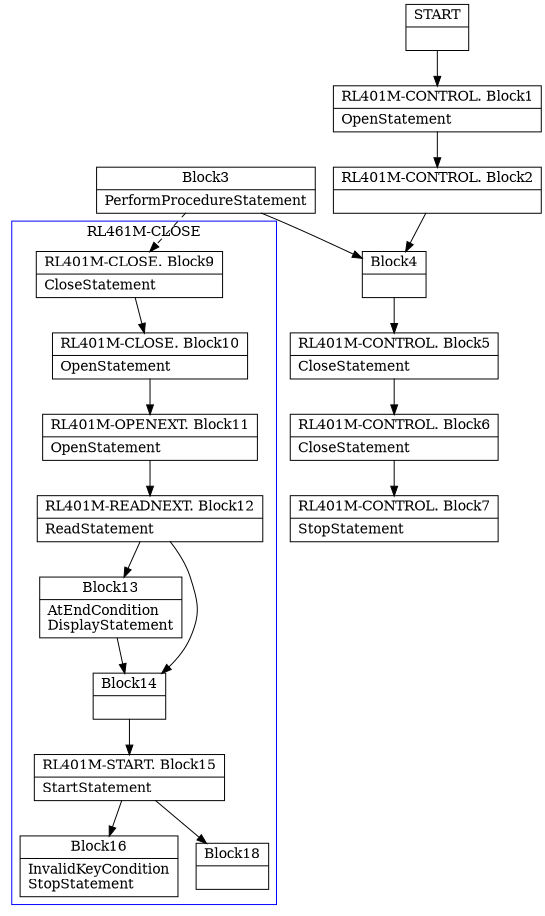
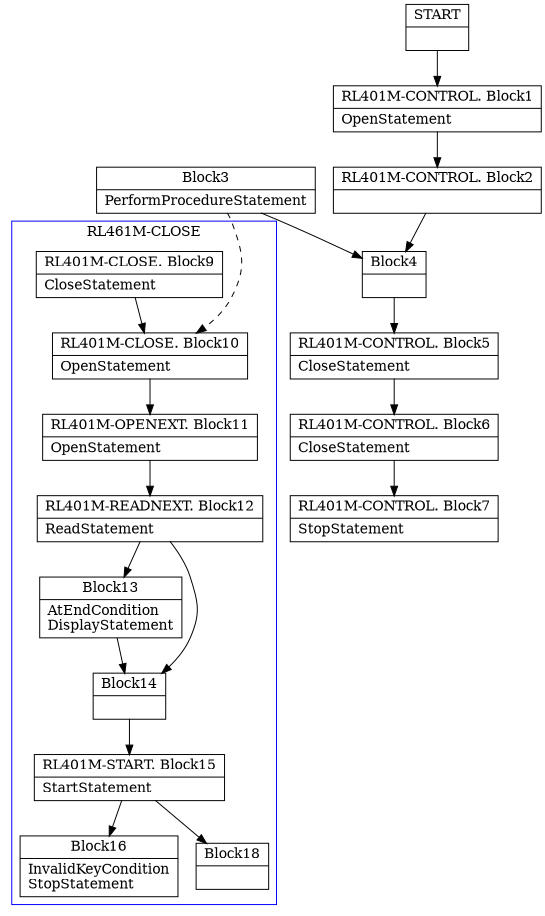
edge "Block3" -> "RL401M-CLOSE. Block9": now "Block3" -> "RL401M-CLOSE. Block10"
